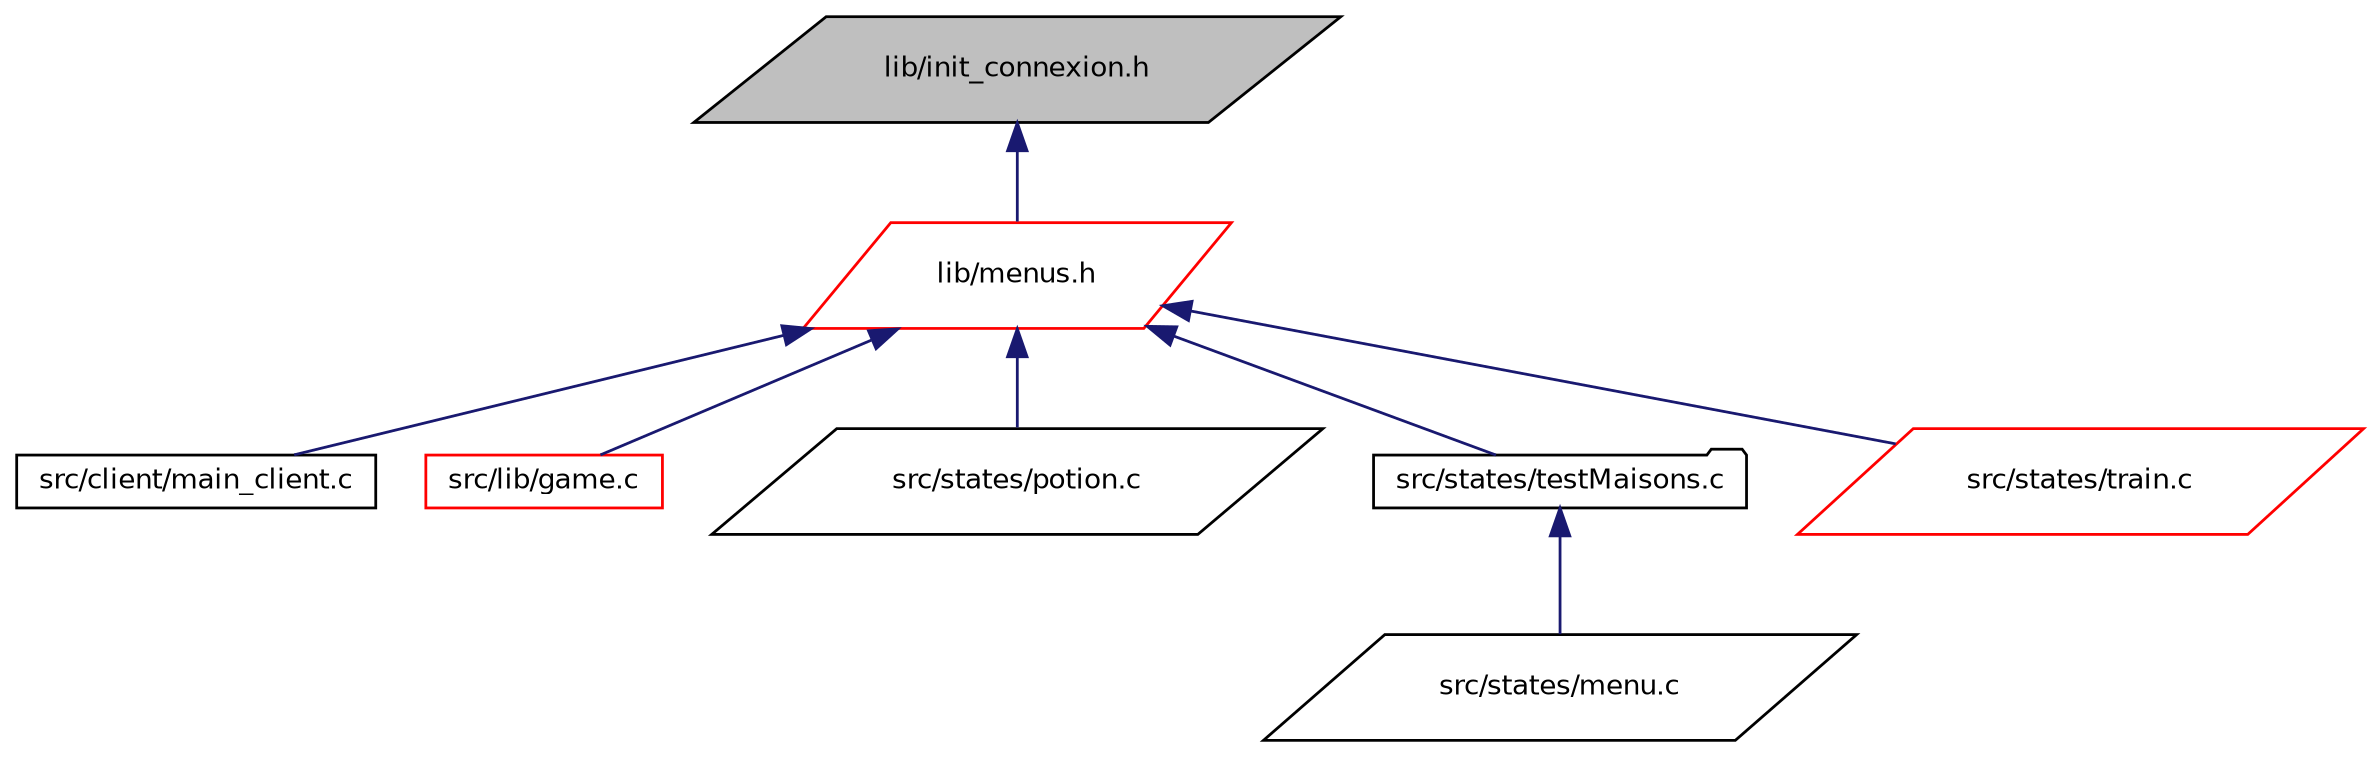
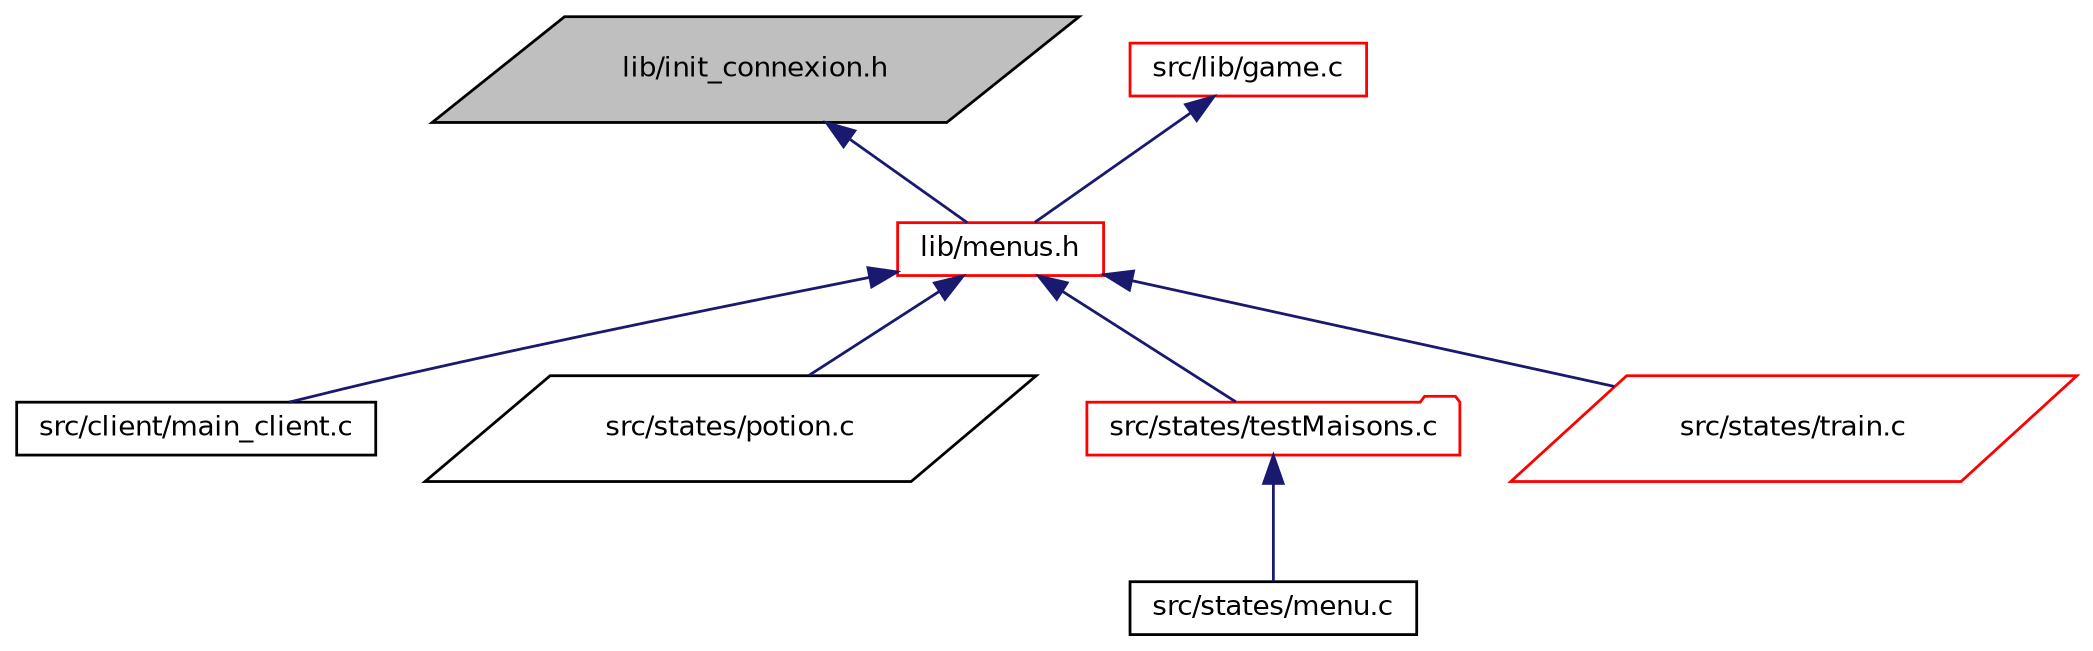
node "lib/menus.h": shape parallelogram -> box
edge "src/lib/game.c" -> "lib/menus.h": reversed
node "src/states/testMaisons.c": color black -> red
node "src/states/menu.c": shape parallelogram -> box
